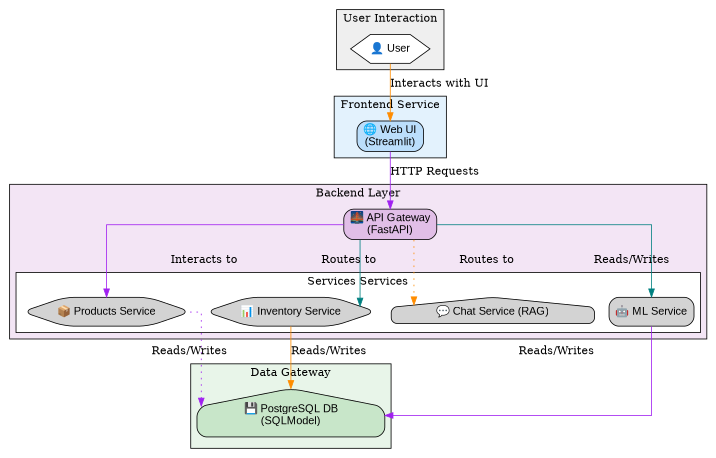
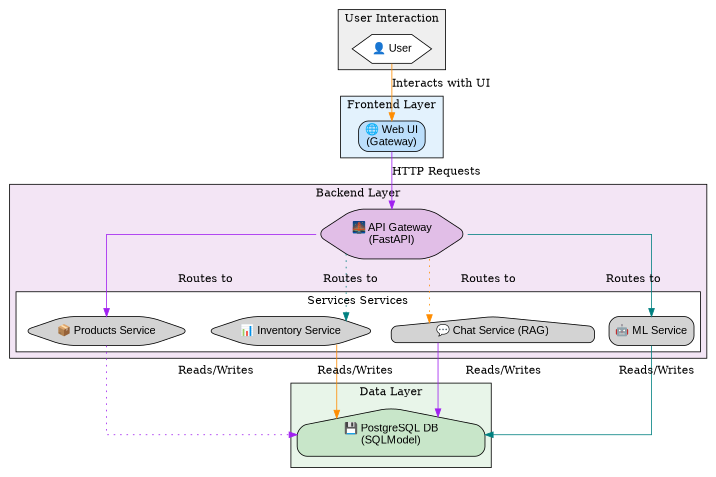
cluster "Frontend Service": label "Frontend Service" -> "Frontend Layer"
node "🌐 Web UI (Streamlit)": label "🌐 Web UI (Streamlit)" -> "🌐 Web UI (Gateway)"
node "🌉 API Gateway (FastAPI)": shape box -> hexagon
edge "🌉 API Gateway (FastAPI)" -> "📦 Products Service": label "Interacts to" -> "Routes to"
edge "🌉 API Gateway (FastAPI)" -> "🤖 ML Service": label "Reads/Writes" -> "Routes to"
edge "🌉 API Gateway (FastAPI)" -> "📊 Inventory Service": style solid -> dotted
cluster "Data Gateway": label "Data Gateway" -> "Data Layer"
edge "💬 Chat Service (RAG)" -> "💾 PostgreSQL DB (SQLModel)": added, label "Reads/Writes"
edge "🤖 ML Service" -> "💾 PostgreSQL DB (SQLModel)": color purple -> teal
